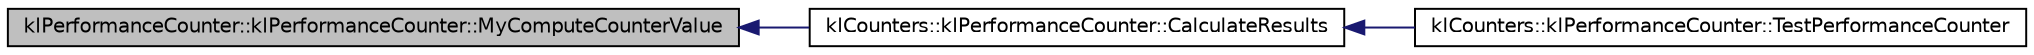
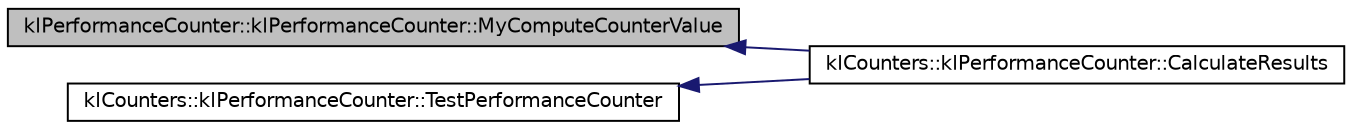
edge "klCounters::klPerformanceCounter::TestPerformanceCounter" -> "klCounters::klPerformanceCounter::CalculateResults": reversed
